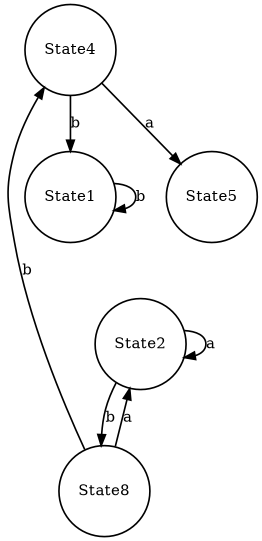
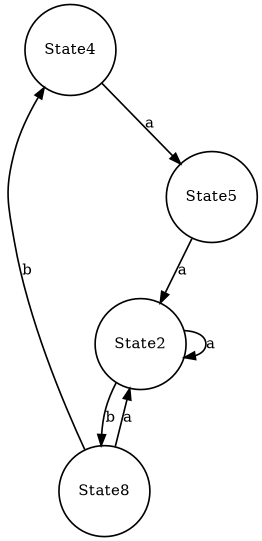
node "State1": removed
edge "State5" -> "State2": added, label "a"
